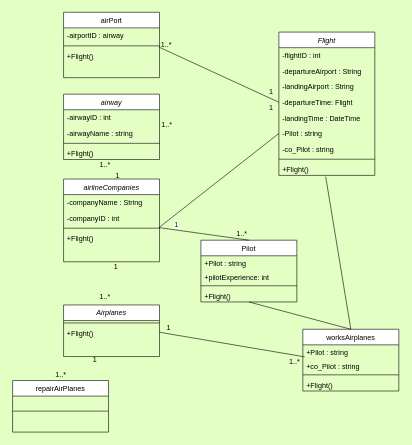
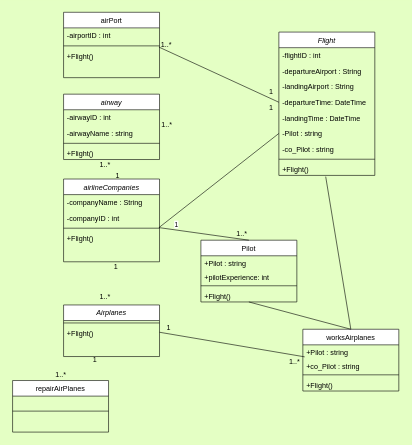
node "-airportID : airway": label "-airportID : airway" -> "-airportID : int"
node "-departureTime: Flight": label "-departureTime: Flight" -> "-departureTime: DateTime"
